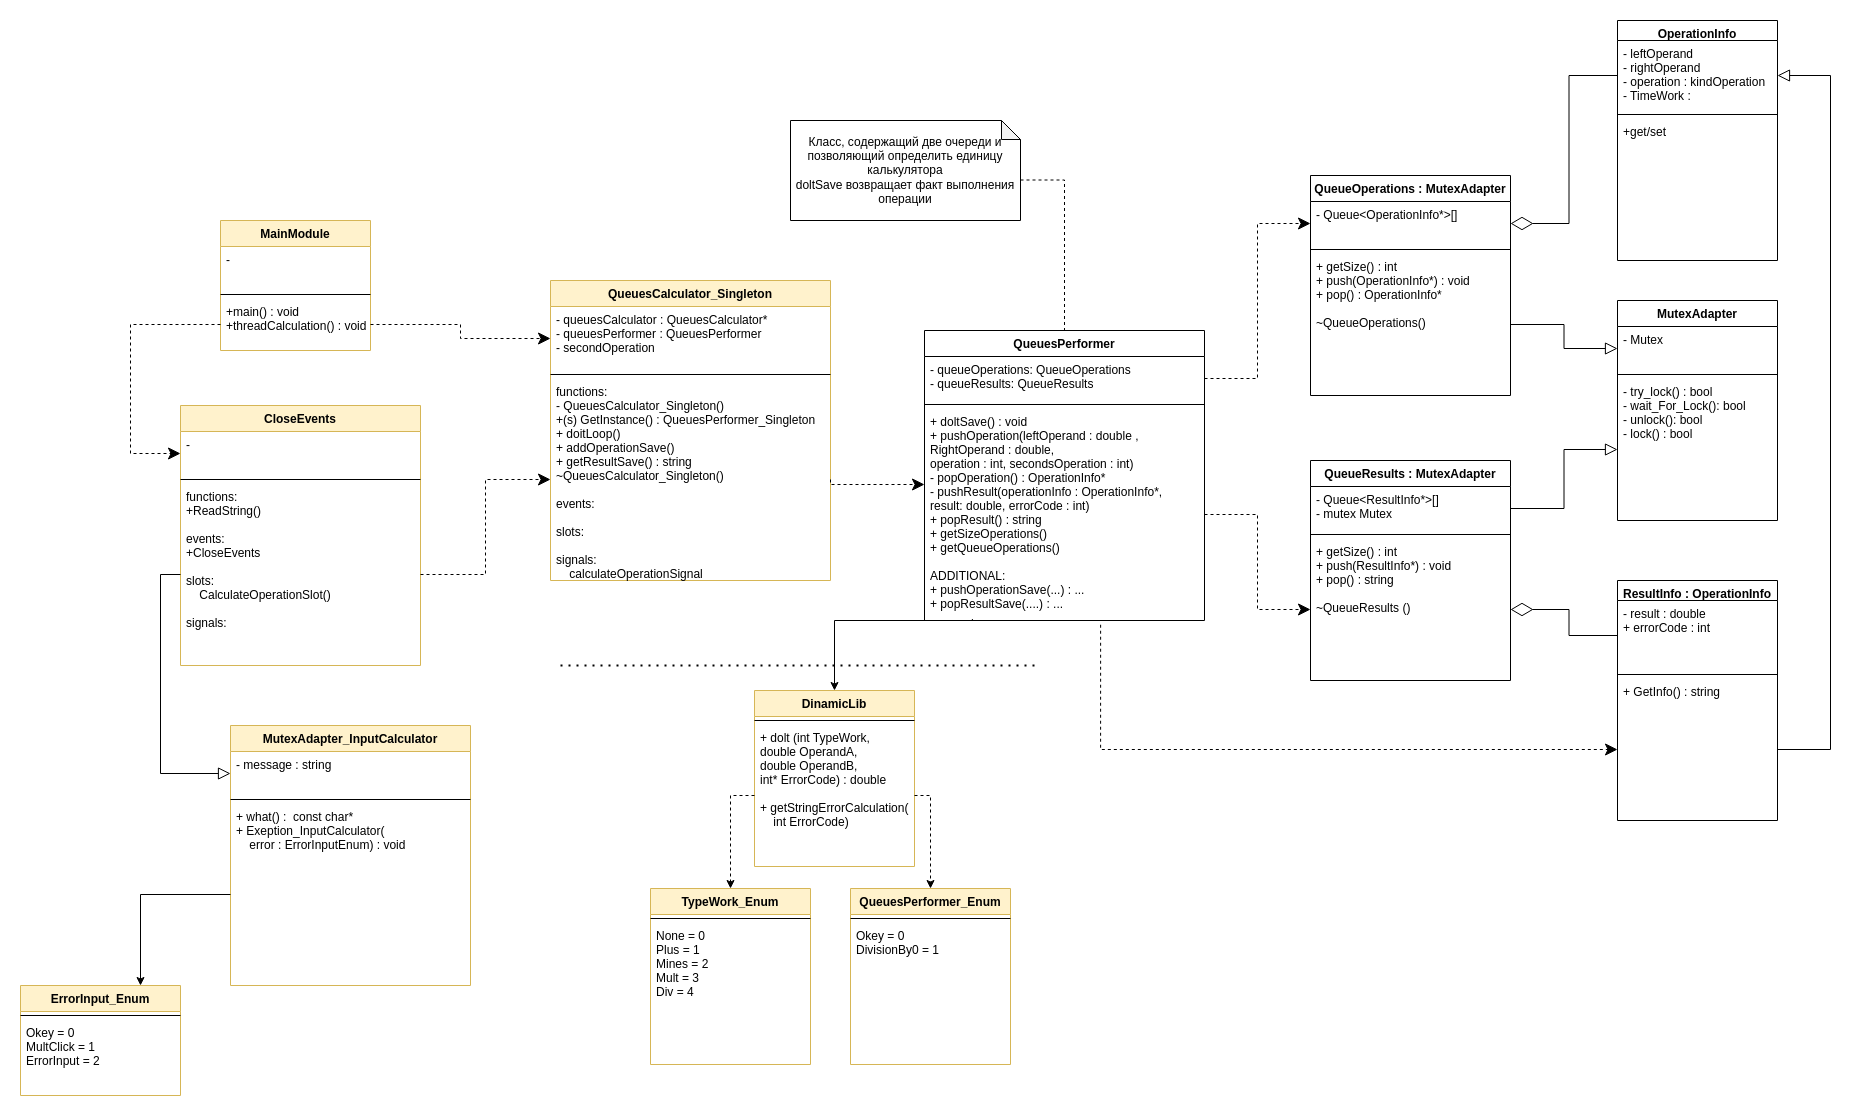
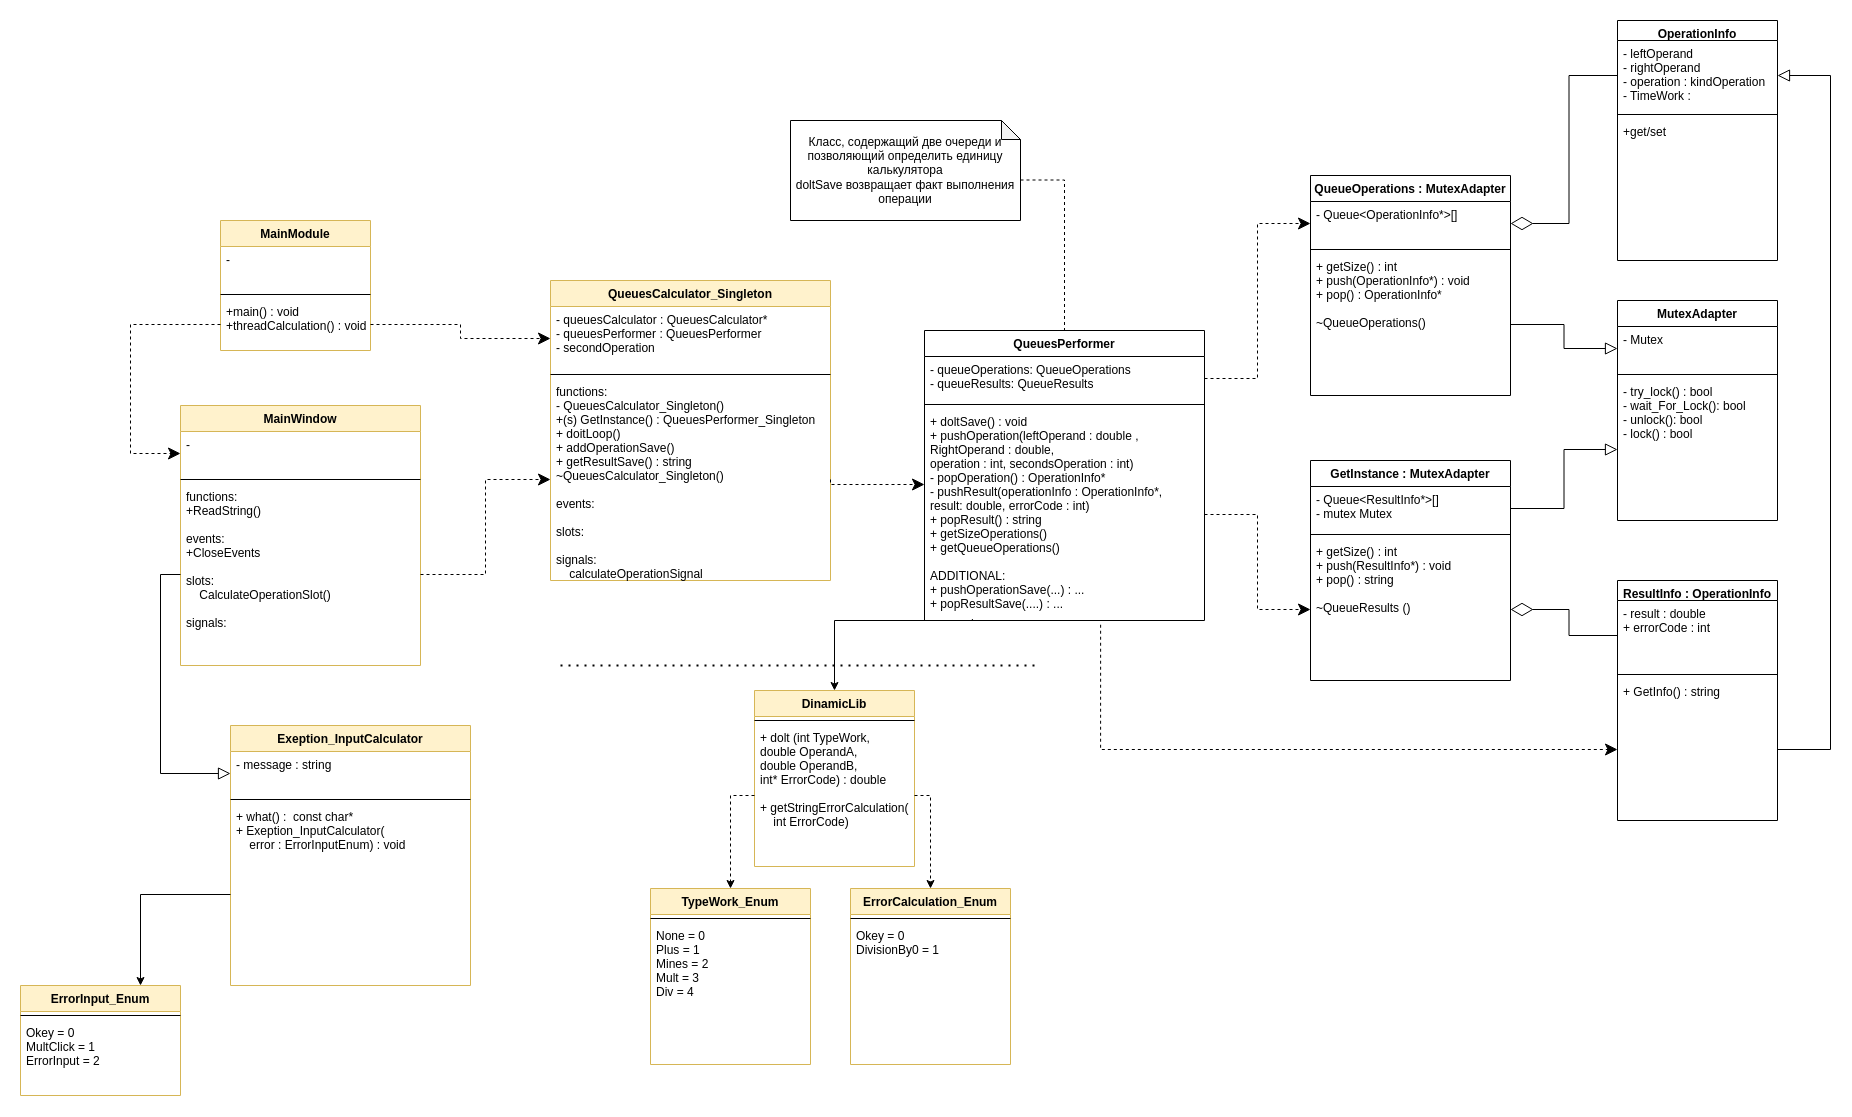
node "CloseEvents": label "CloseEvents" -> "MainWindow"
node "QueueResults : MutexAdapter": label "QueueResults : MutexAdapter" -> "GetInstance : MutexAdapter"
node "MutexAdapter_InputCalculator": label "MutexAdapter_InputCalculator" -> "Exeption_InputCalculator"
node "QueuesPerformer_Enum": label "QueuesPerformer_Enum" -> "ErrorCalculation_Enum"
